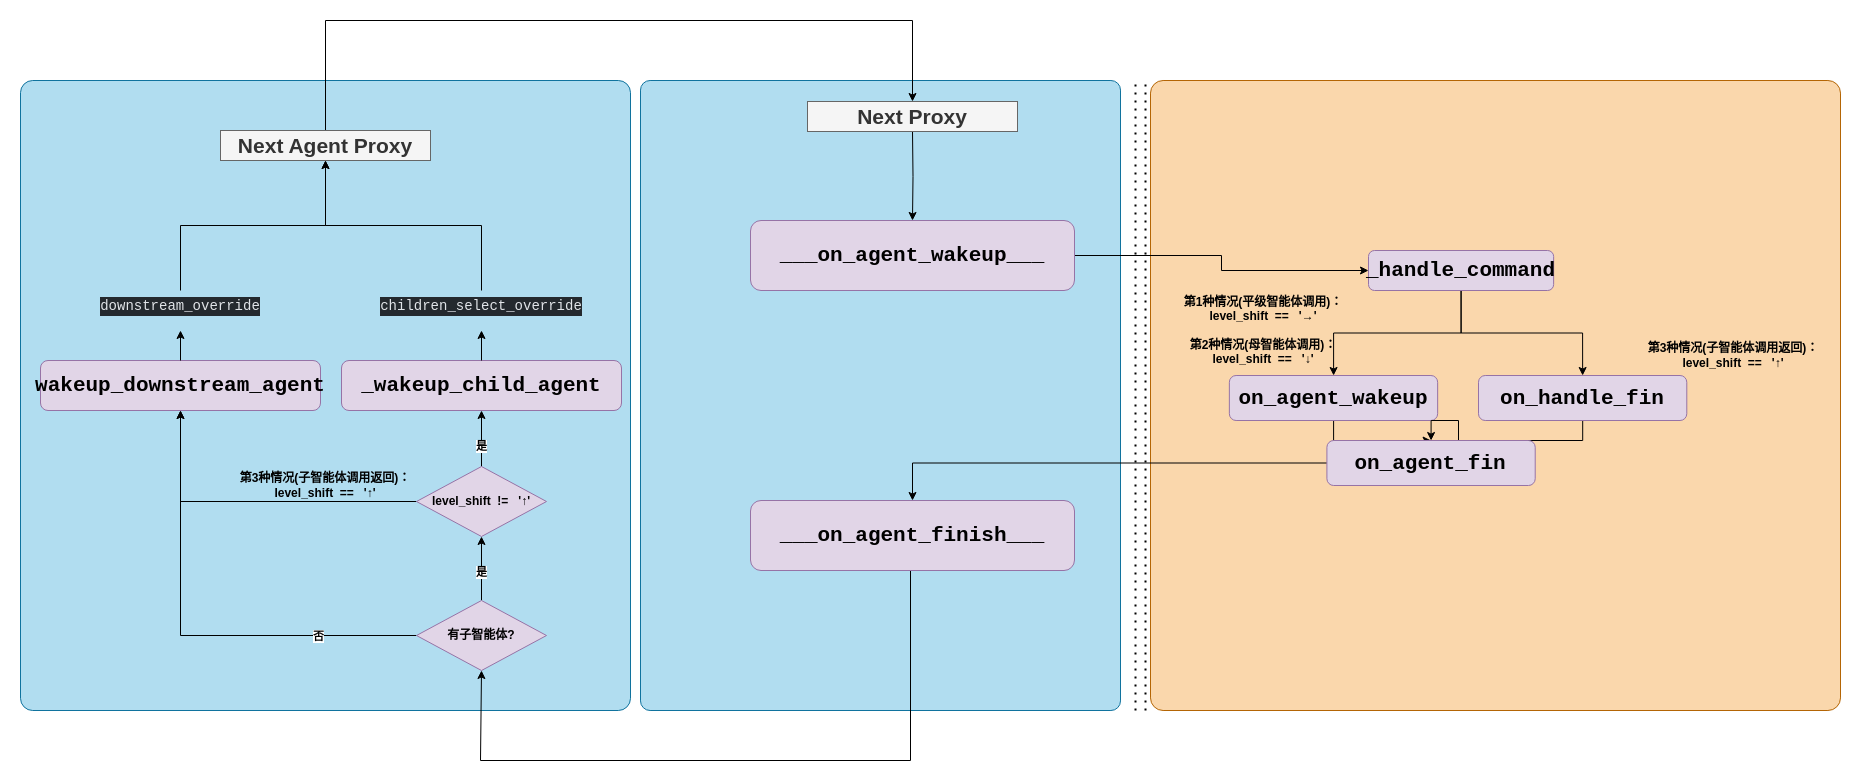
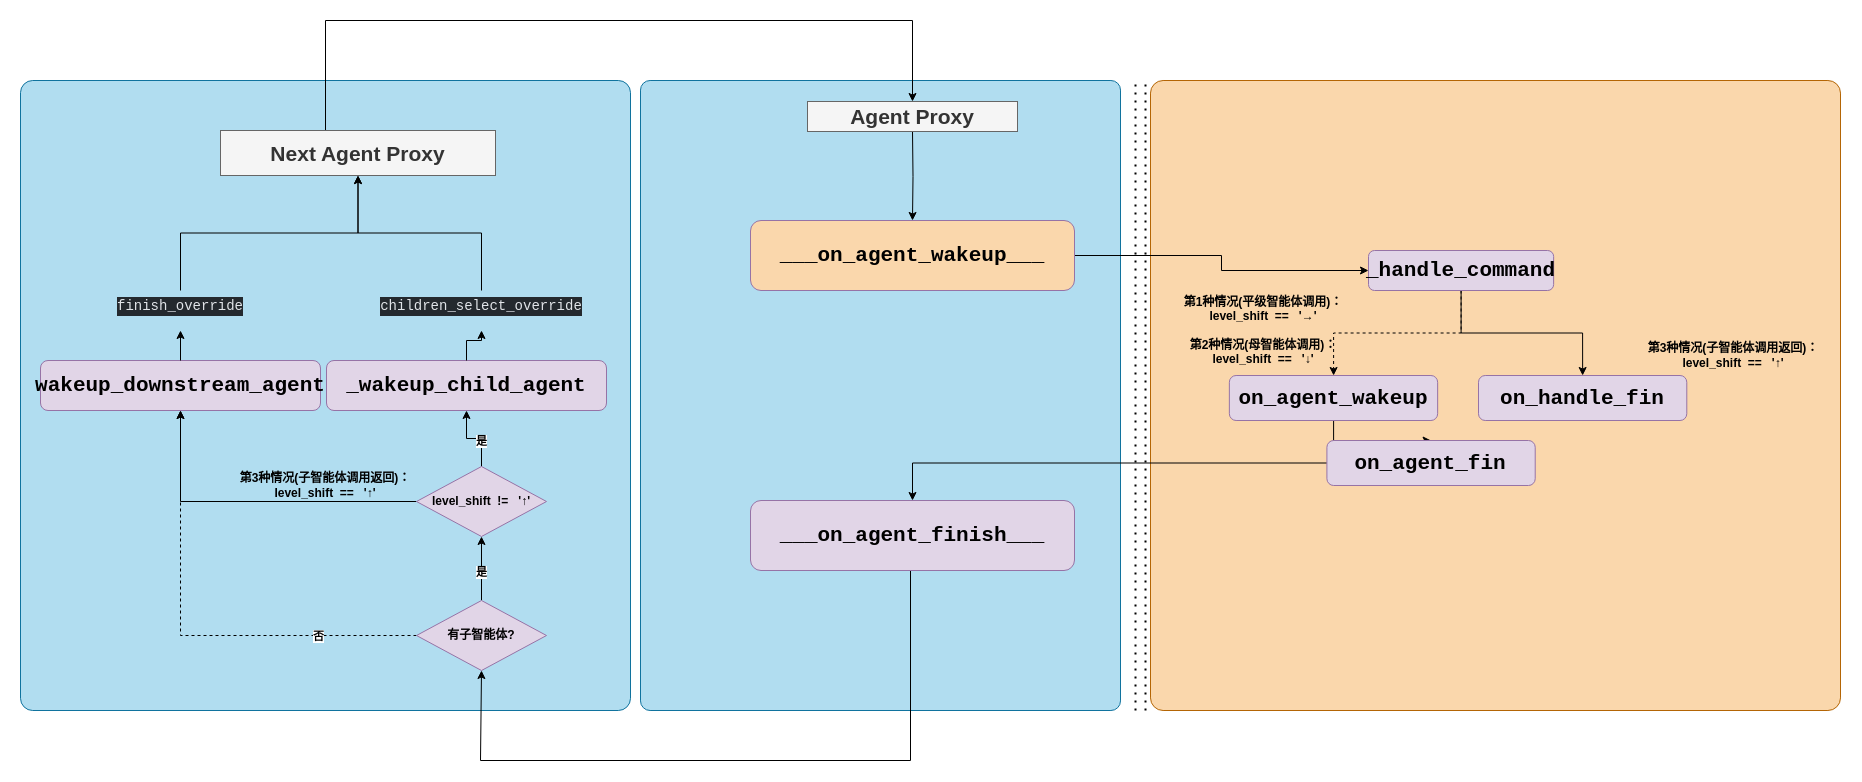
node "Next Proxy": label "Next Proxy" -> "Agent Proxy"
node "Next Agent Proxy": size 210x30 -> 275x45
node "___on_agent_wakeup___": fillcolor #e1d5e7 -> #fad7ac
node "downstream_override": label "downstream_override" -> "finish_override"
edge "_handle_command" -> "on_agent_wakeup": style solid -> dashed
node "_wakeup_child_agent": moved (482, 386) -> (467, 386)
edge "on_handle_fin" -> "on_agent_fin": removed
edge "有子智能体?" -> "wakeup_downstream_agent": style solid -> dashed
